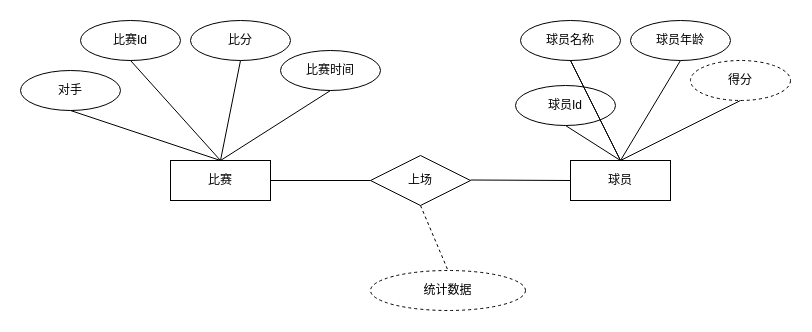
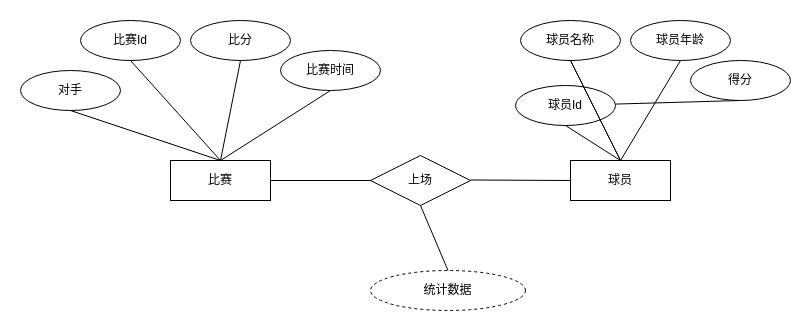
node "得分": style dashed -> solid
edge "得分" -- "球员": now "得分" -- "球员Id"
edge "上场" -- "统计数据": style dashed -> solid
